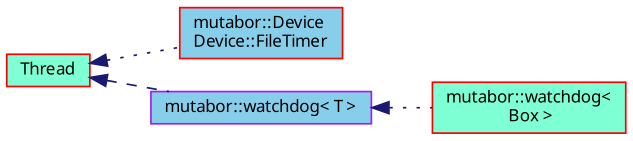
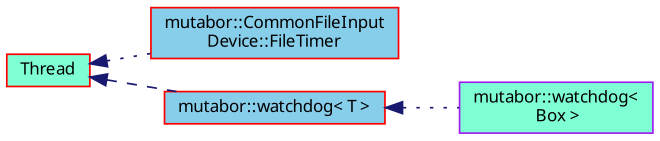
node "mutabor::Device Device::FileTimer": label "mutabor::Device Device::FileTimer" -> "mutabor::CommonFileInput Device::FileTimer"
node "mutabor::watchdog< T >": color purple -> red
node "mutabor::watchdog< Box >": color red -> purple
